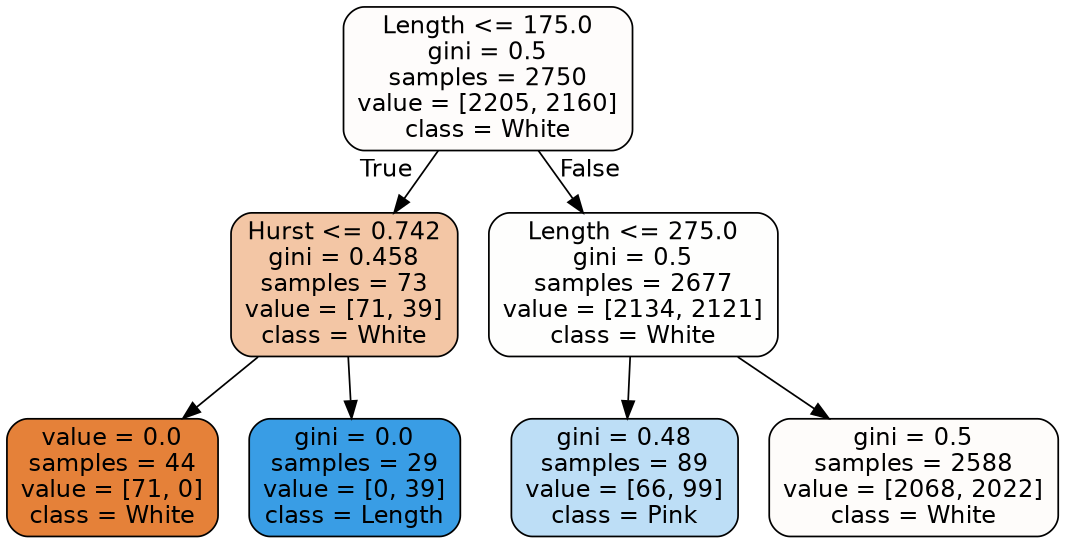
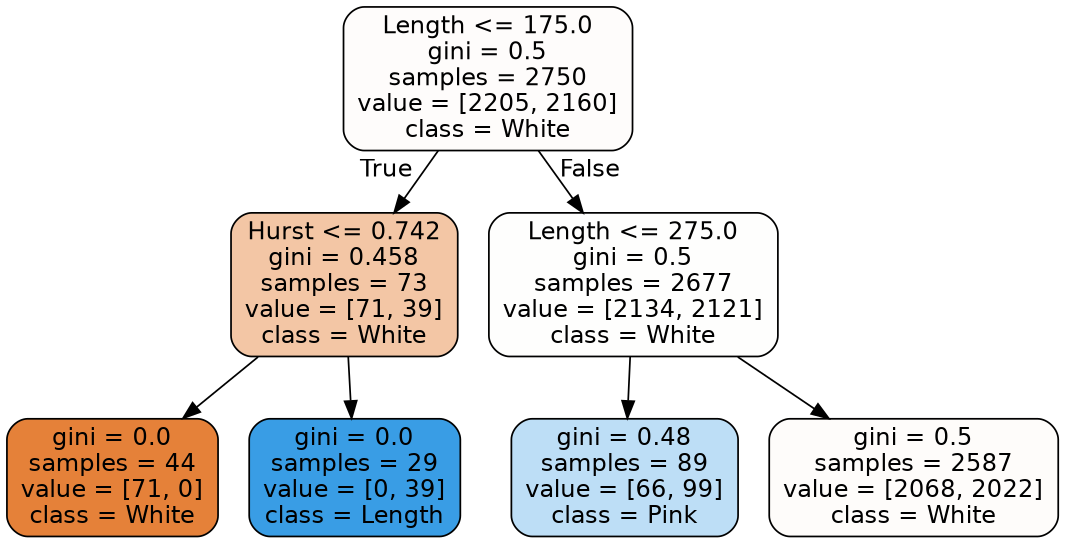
node "value = 0.0 samples = 44 value = [71, 0] class = White": label "value = 0.0 samples = 44 value = [71, 0] class = White" -> "gini = 0.0 samples = 44 value = [71, 0] class = White"
node "gini = 0.5 samples = 2588 value = [2068, 2022] class = White": label "gini = 0.5 samples = 2588 value = [2068, 2022] class = White" -> "gini = 0.5 samples = 2587 value = [2068, 2022] class = White"
